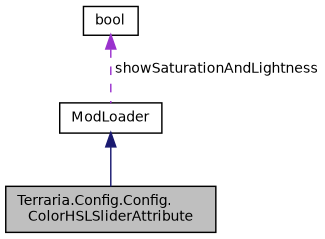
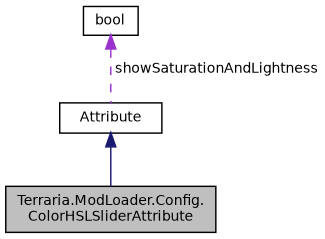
node "ModLoader": label "ModLoader" -> "Attribute"
node "Terraria.Config.Config. ColorHSLSliderAttribute": label "Terraria.Config.Config. ColorHSLSliderAttribute" -> "Terraria.ModLoader.Config. ColorHSLSliderAttribute"
